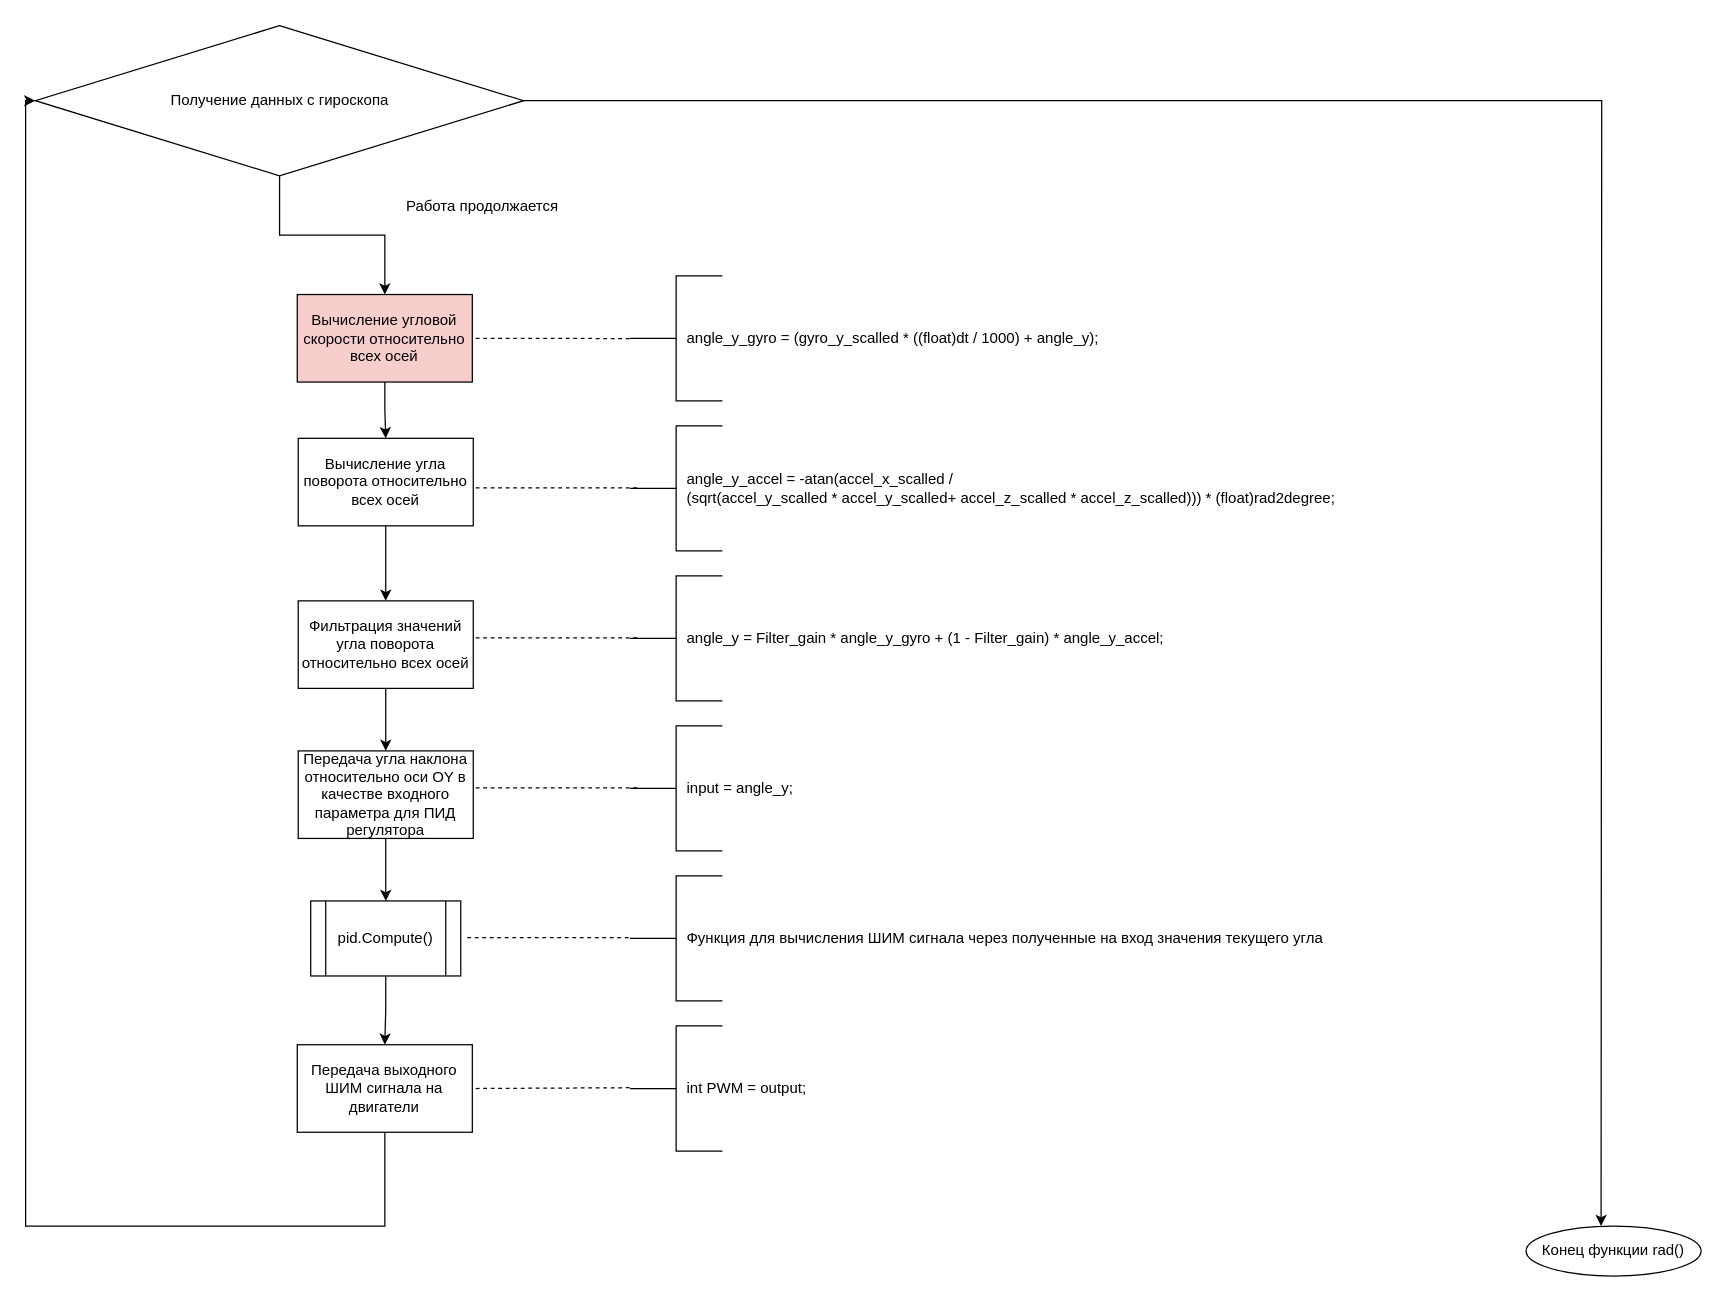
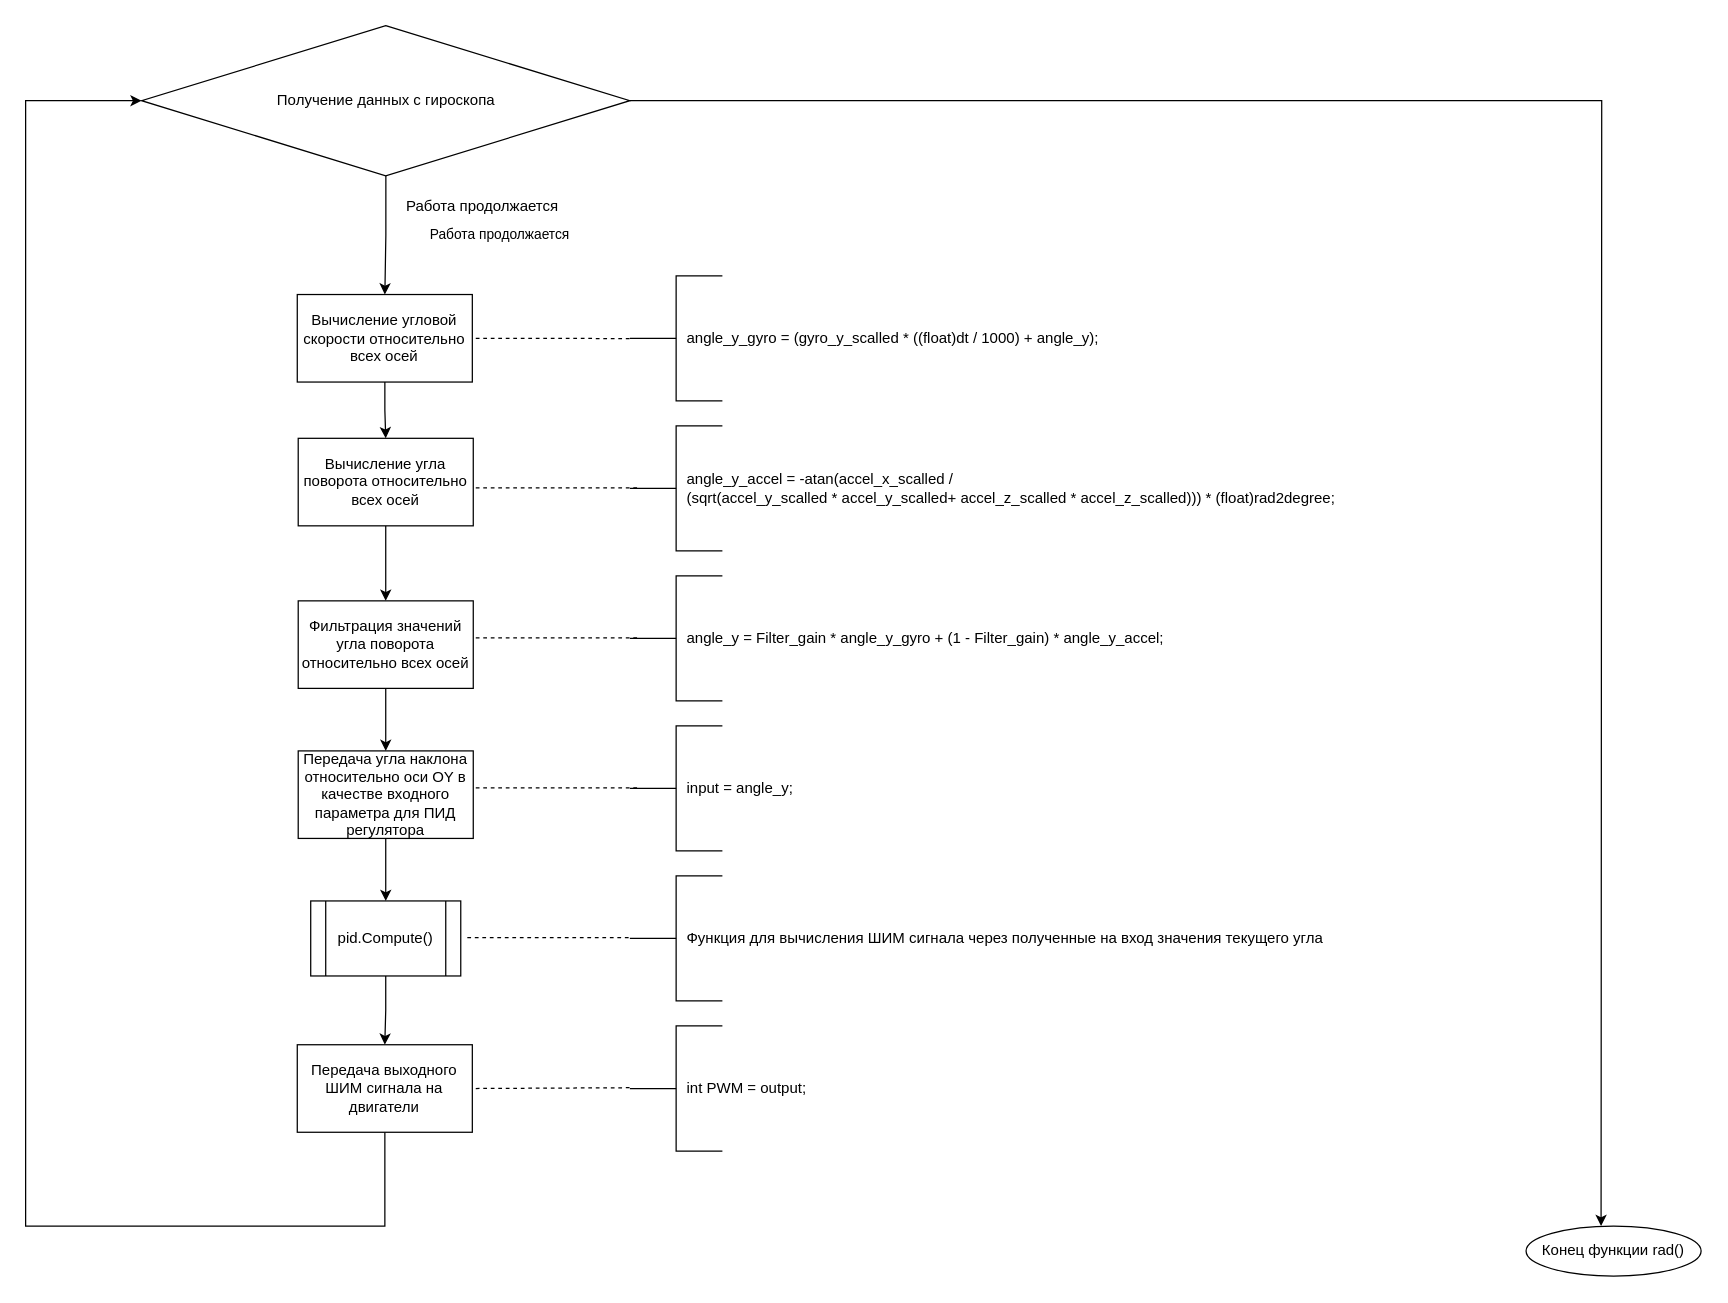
node "Получение данных с гироскопа": moved (279, 101) -> (386, 101)
node "Вычисление угловой скорости относительно всех осей": fillcolor #f8cecc -> #ffffff
